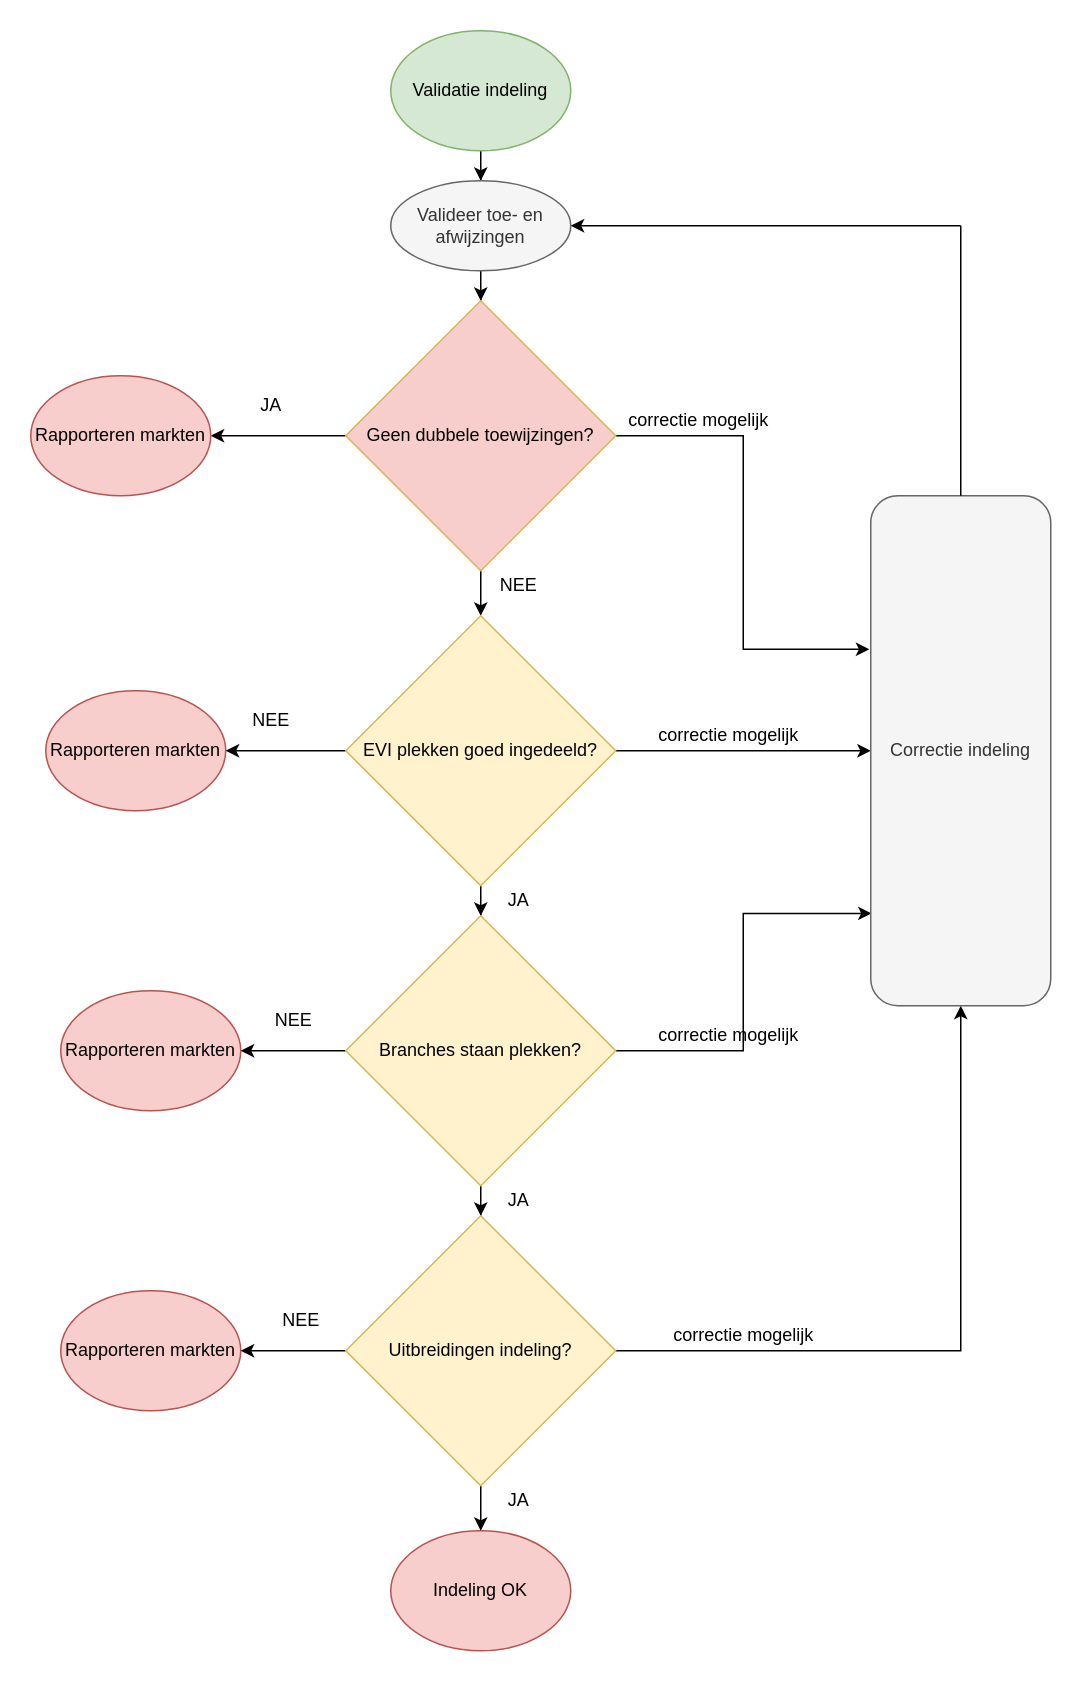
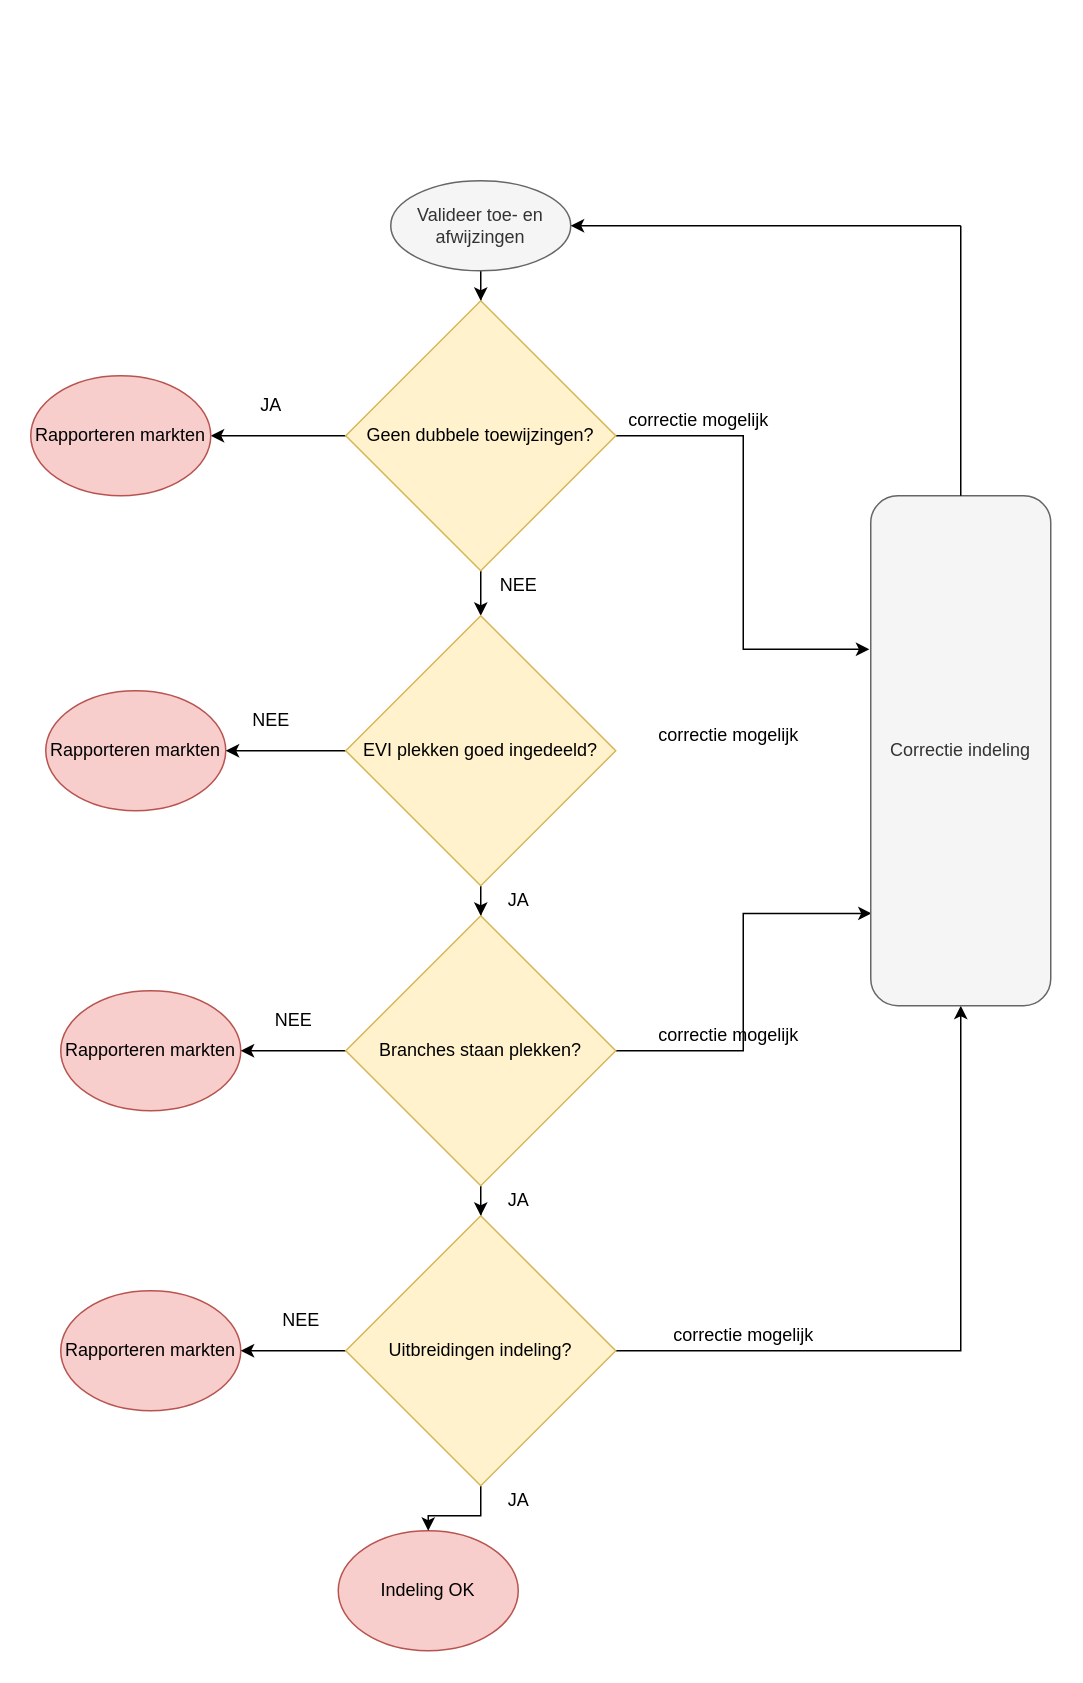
node "Validatie indeling": removed
edge "Validatie indeling" -> "Valideer toe- en afwijzingen": removed
node "Geen dubbele toewijzingen?": fillcolor #f8cecc -> #fff2cc
edge "EVI plekken goed ingedeeld?" -> "Correctie indeling": removed
node "Indeling OK": moved (481, 1591) -> (428, 1591)
